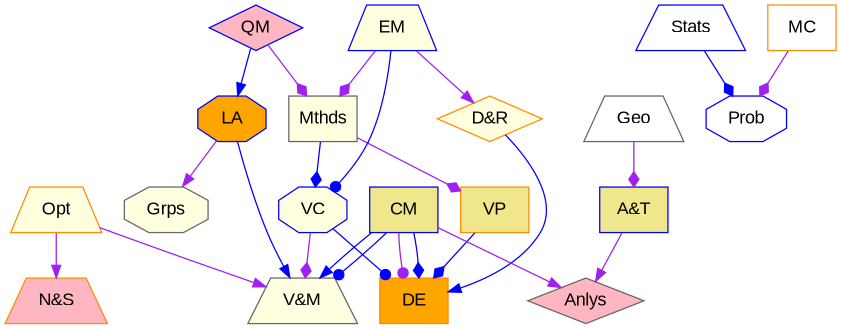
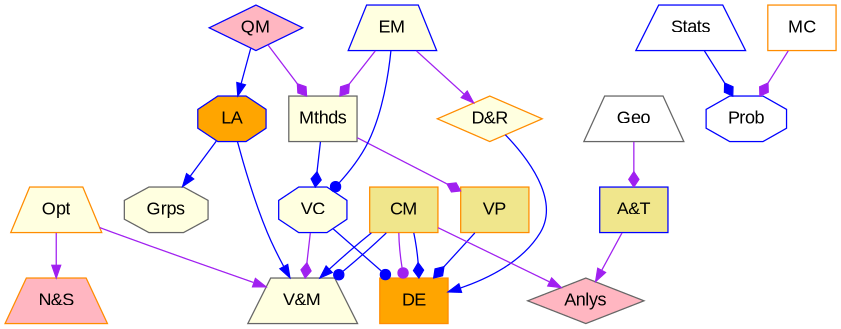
edge "LA" -> "Grps": color purple -> blue
node "CM": color blue -> darkorange
